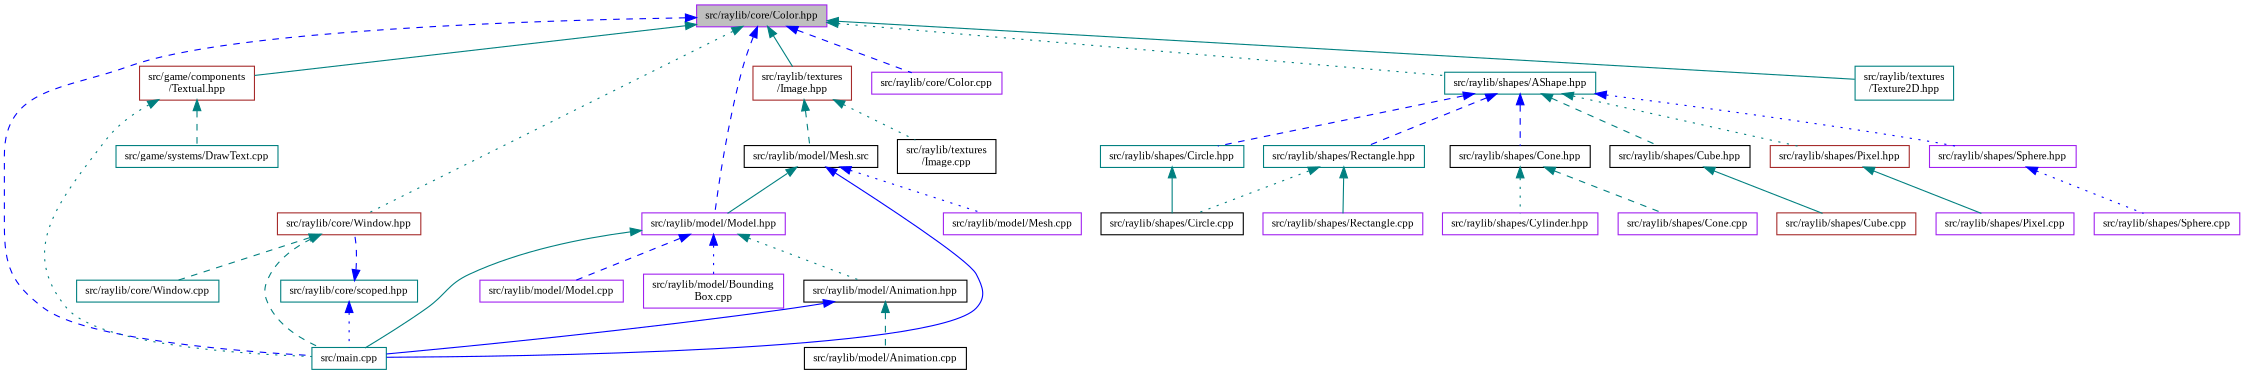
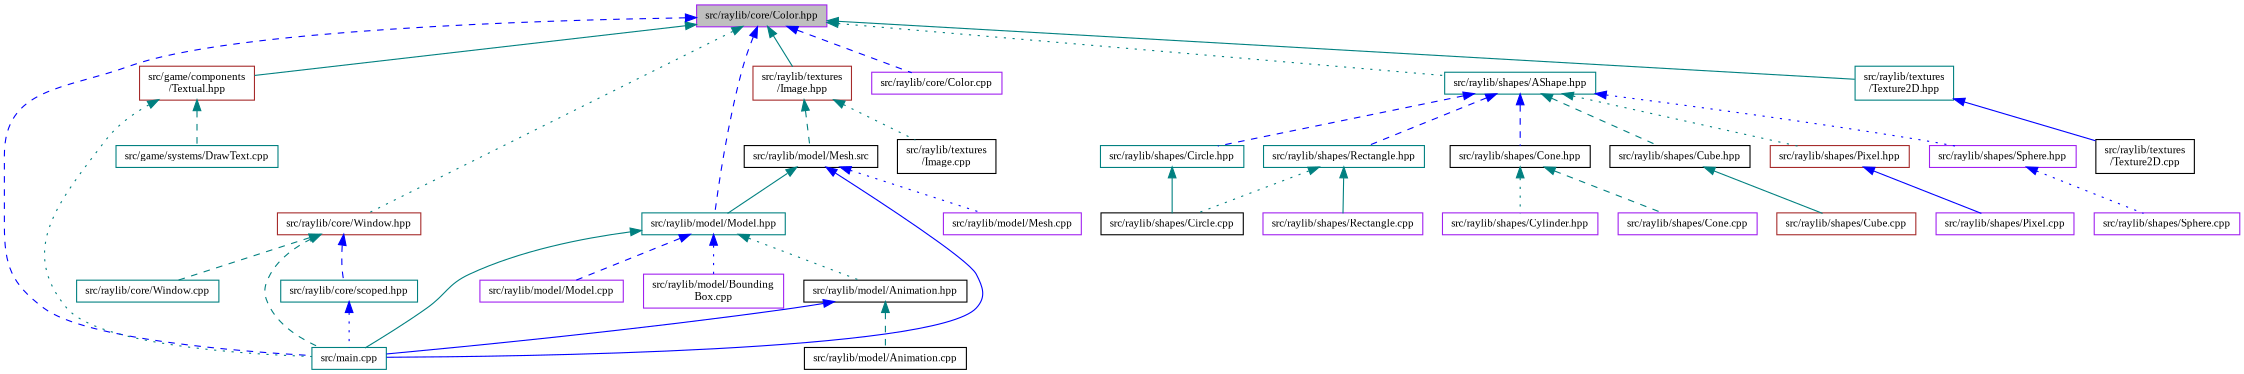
node "src/raylib/textures /Texture2D.cpp": added
edge "src/raylib/shapes/Pixel.cpp" -> "src/raylib/shapes/Pixel.hpp": color teal -> blue
node "src/raylib/model/Model.hpp": color purple -> teal
edge "src/raylib/core/Window.hpp" -> "src/raylib/core/scoped.hpp": reversed
